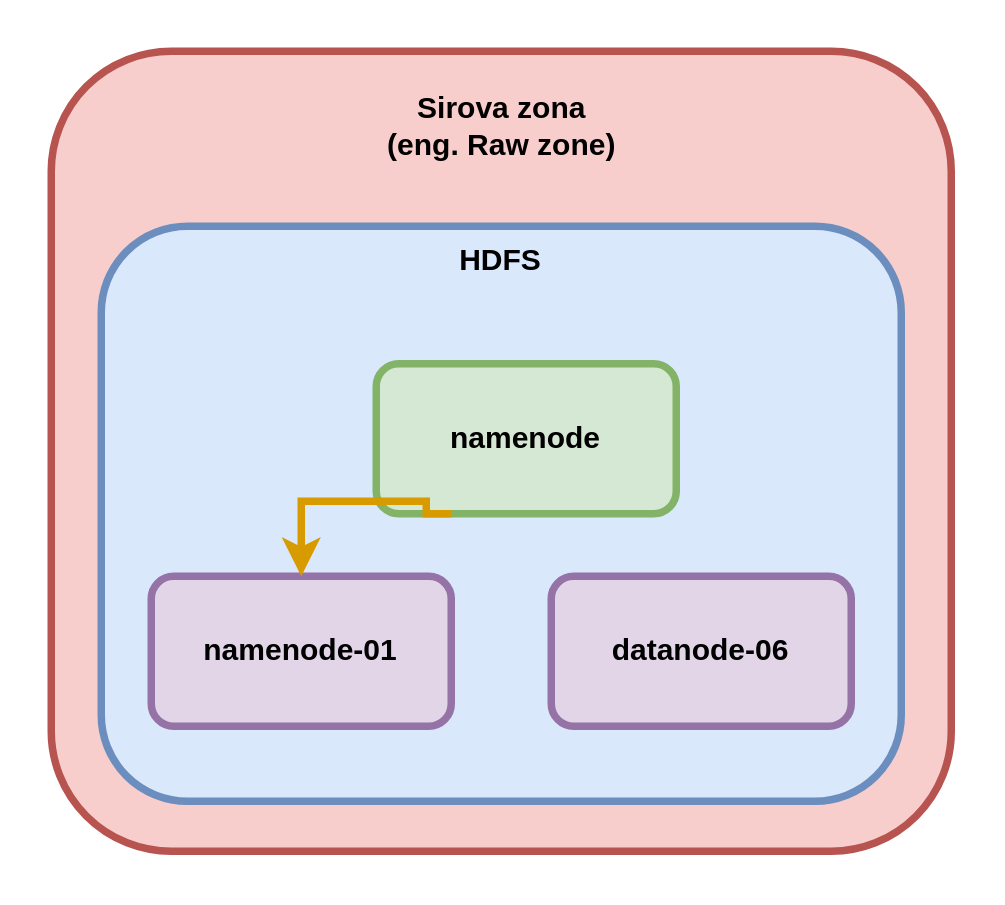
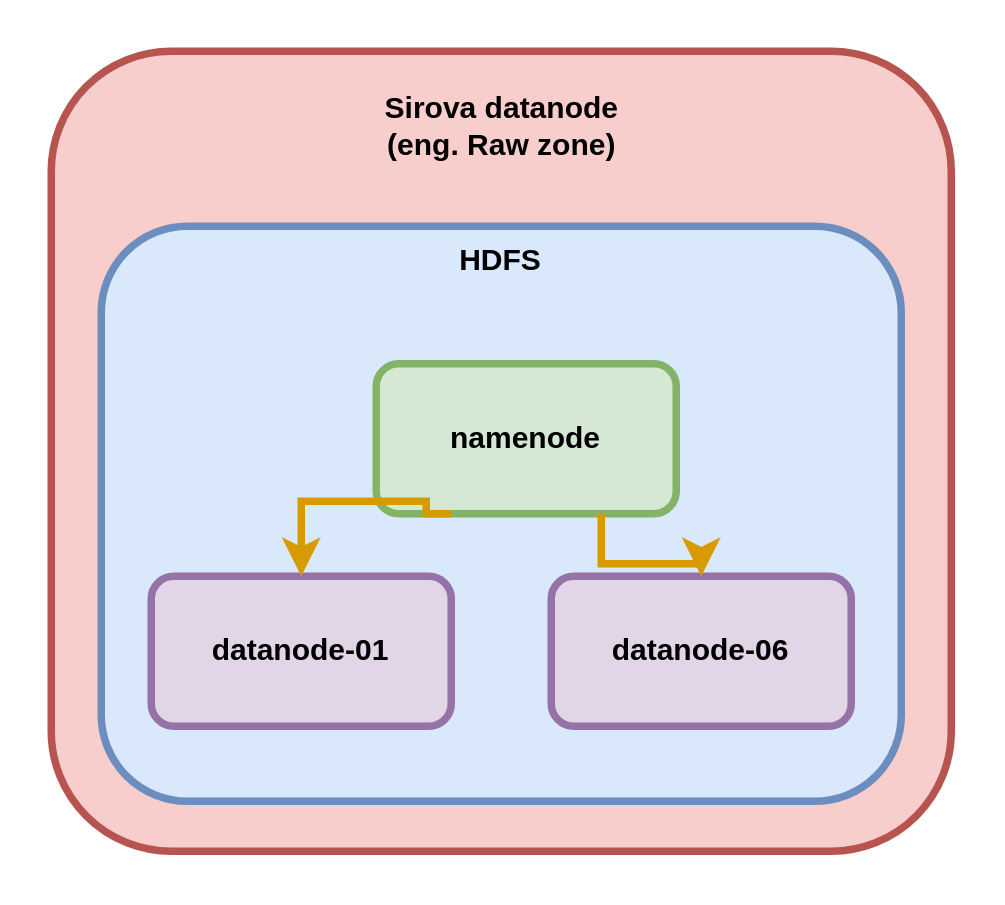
node "Sirova zona (eng. Raw zone)": label "Sirova zona (eng. Raw zone)" -> "Sirova datanode (eng. Raw zone)"
edge "namenode" -> "datanode-06": added
node "namenode-01": label "namenode-01" -> "datanode-01"
